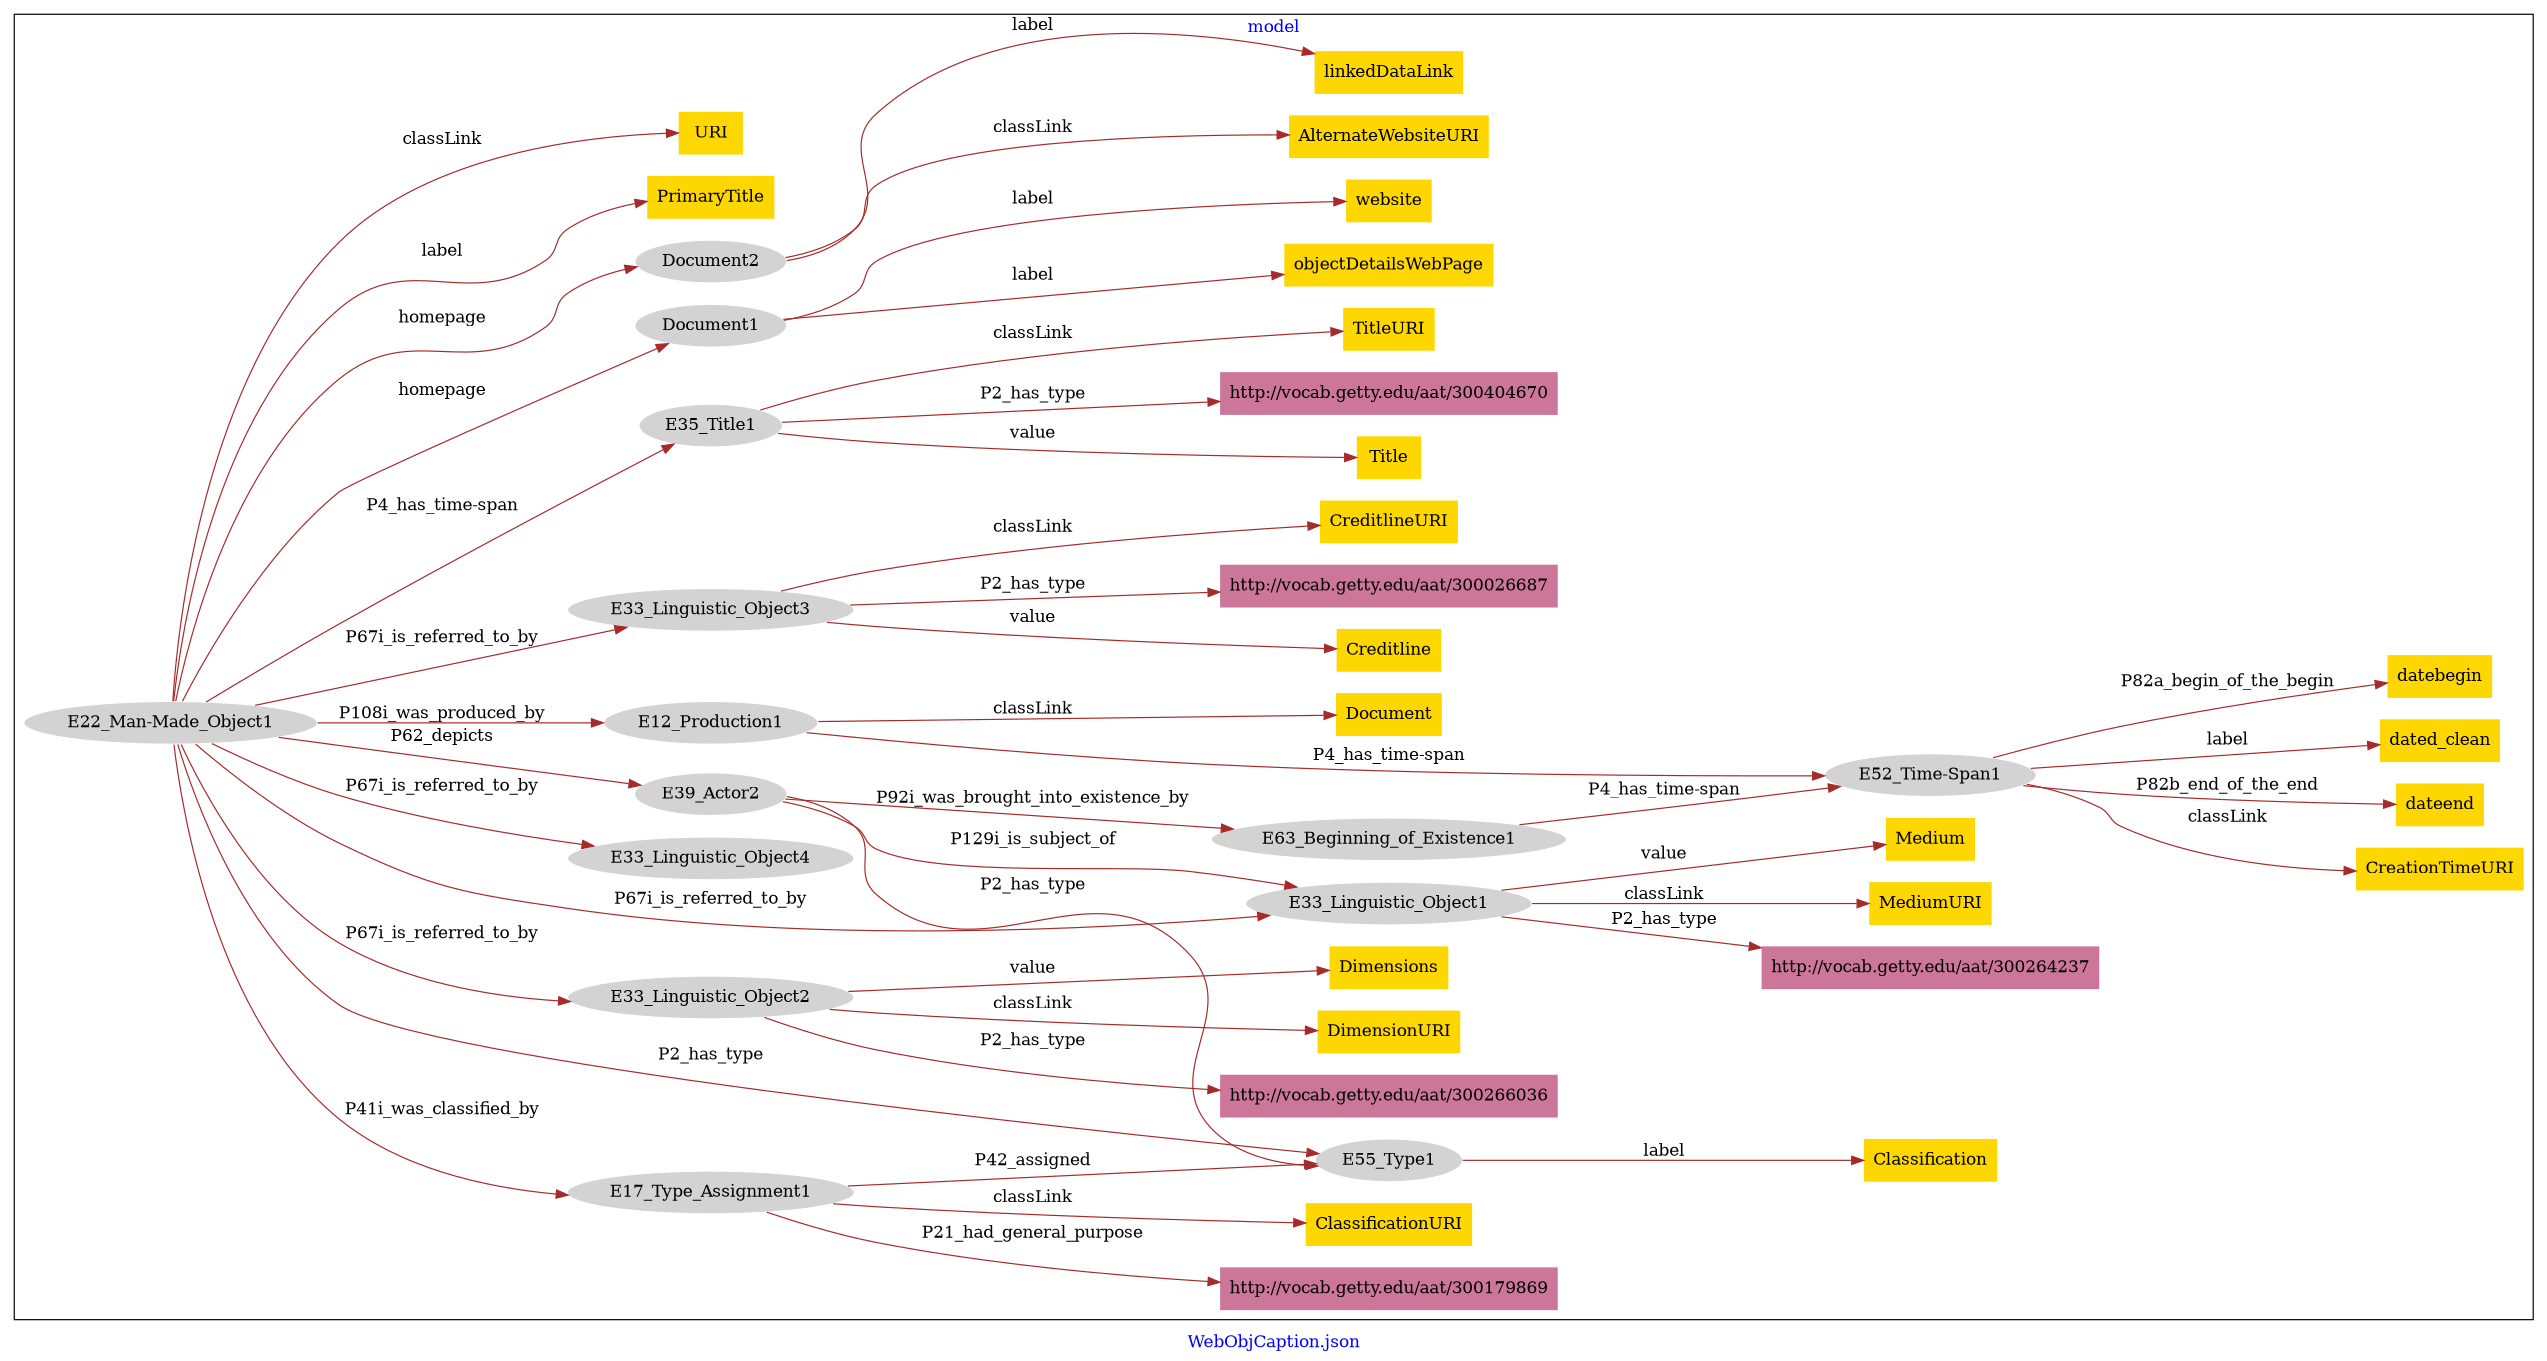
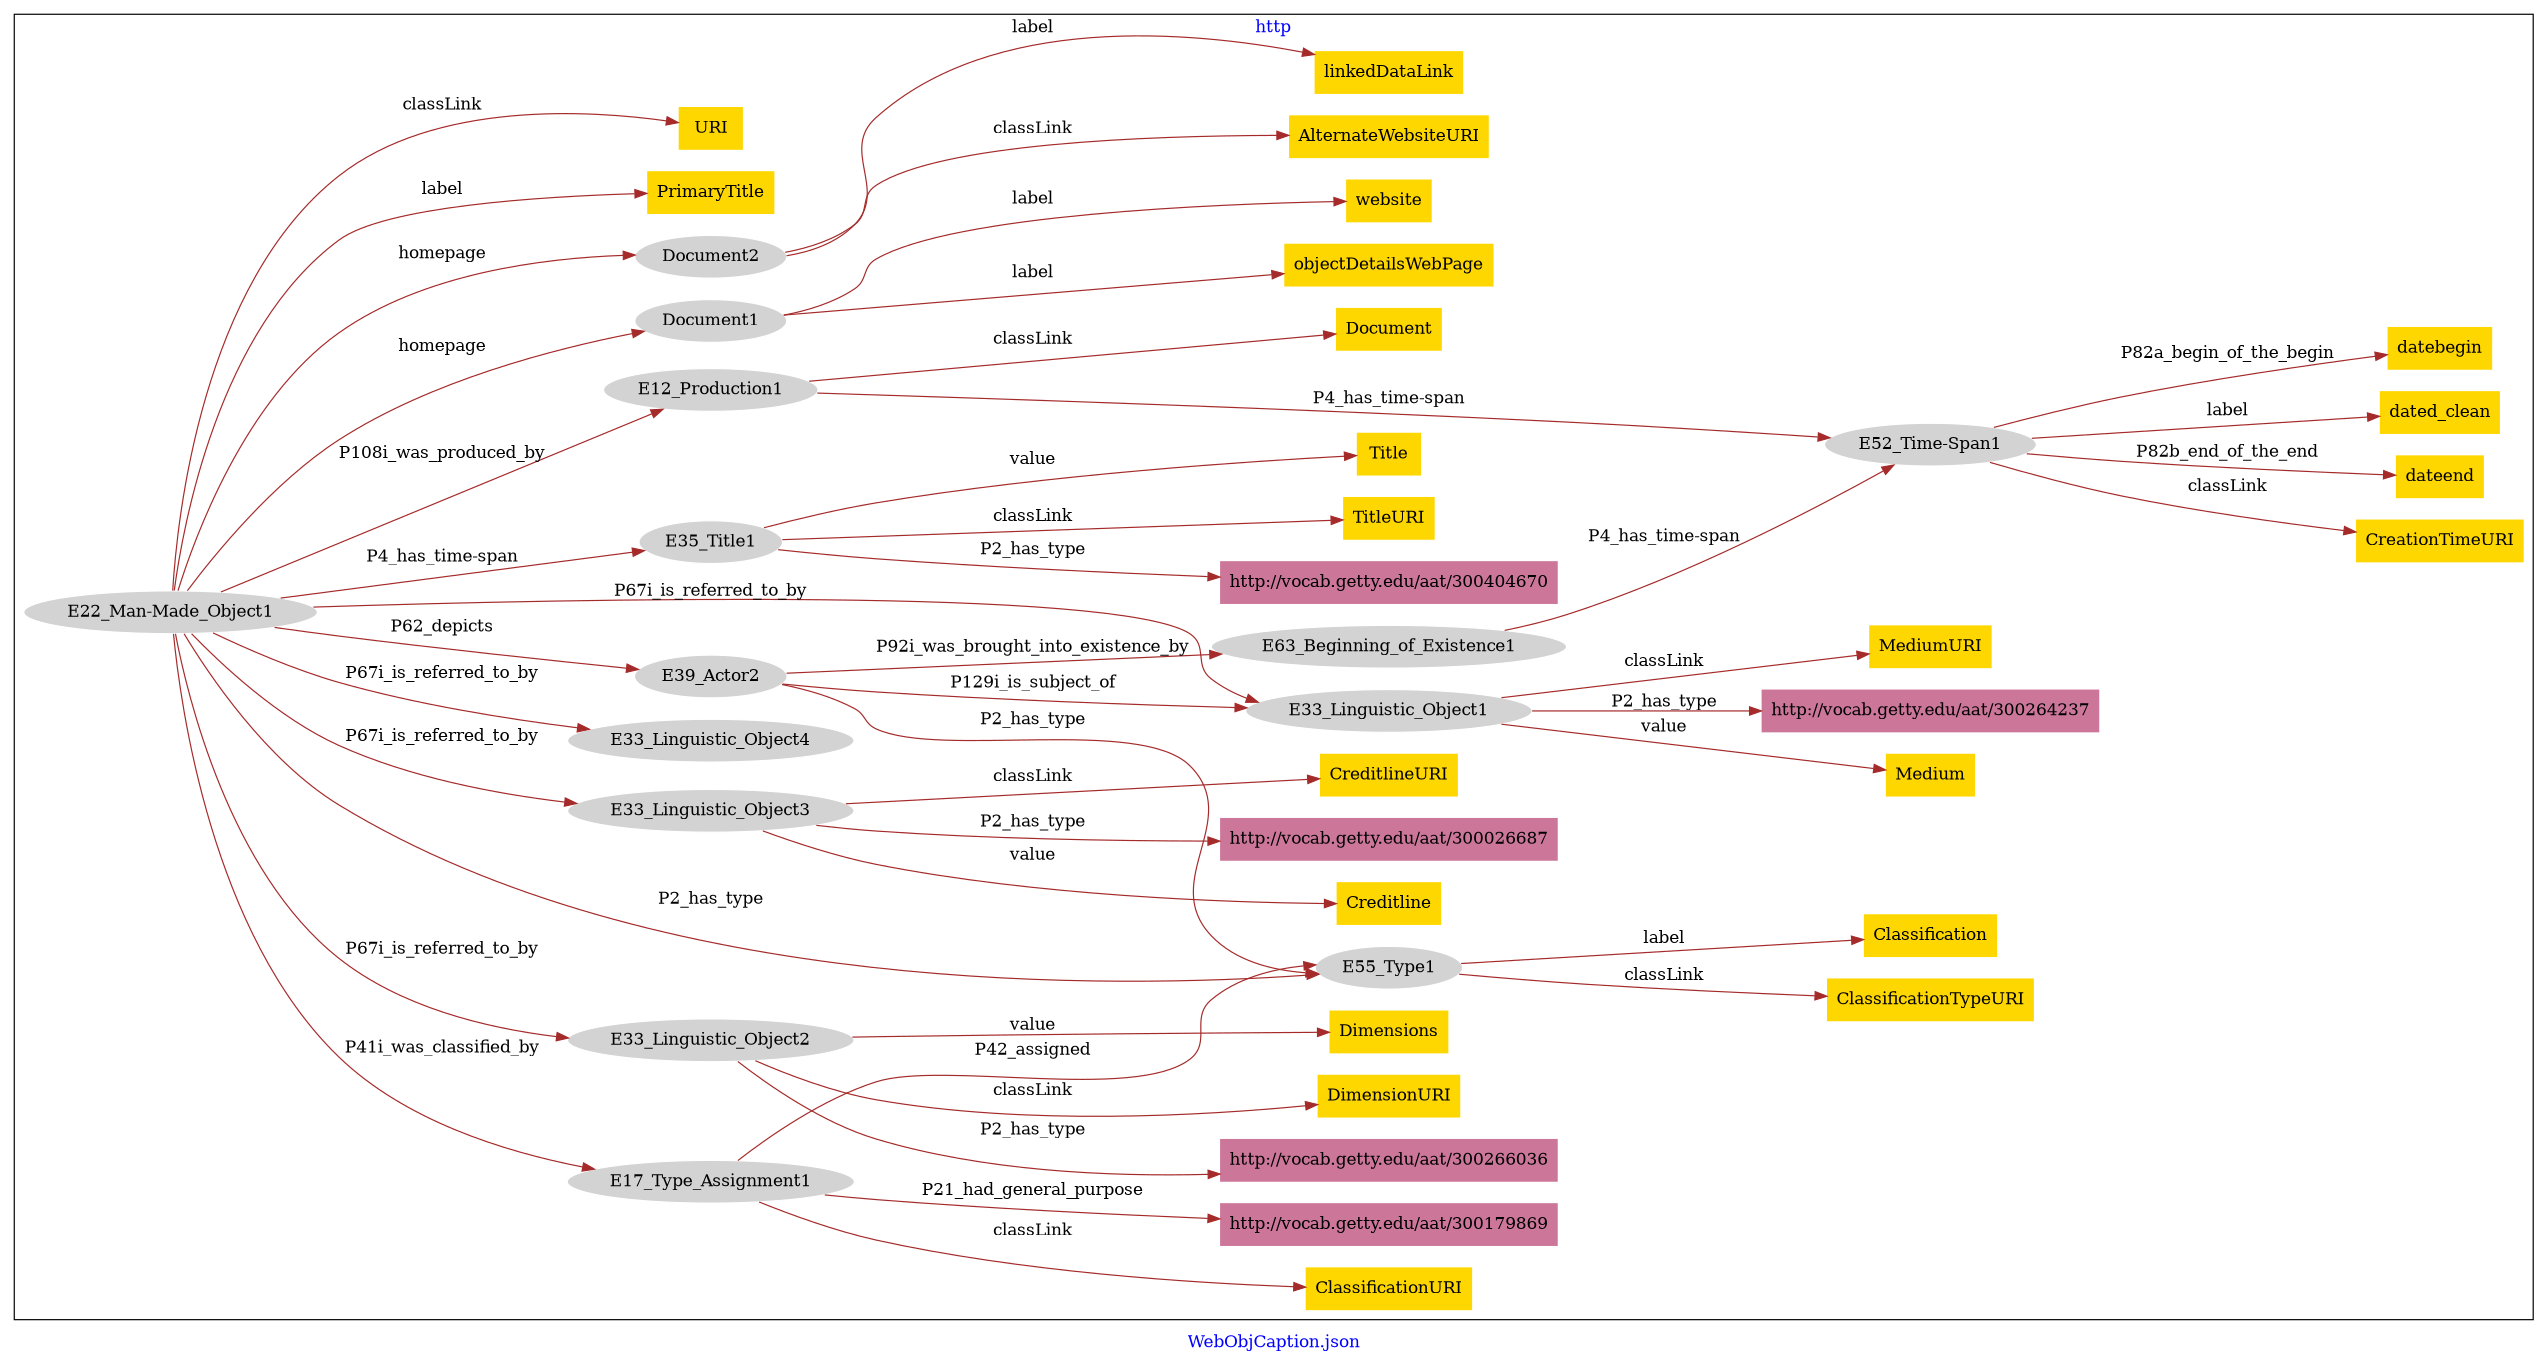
cluster "model": label "model" -> "http"
node "ClassificationTypeURI": added
